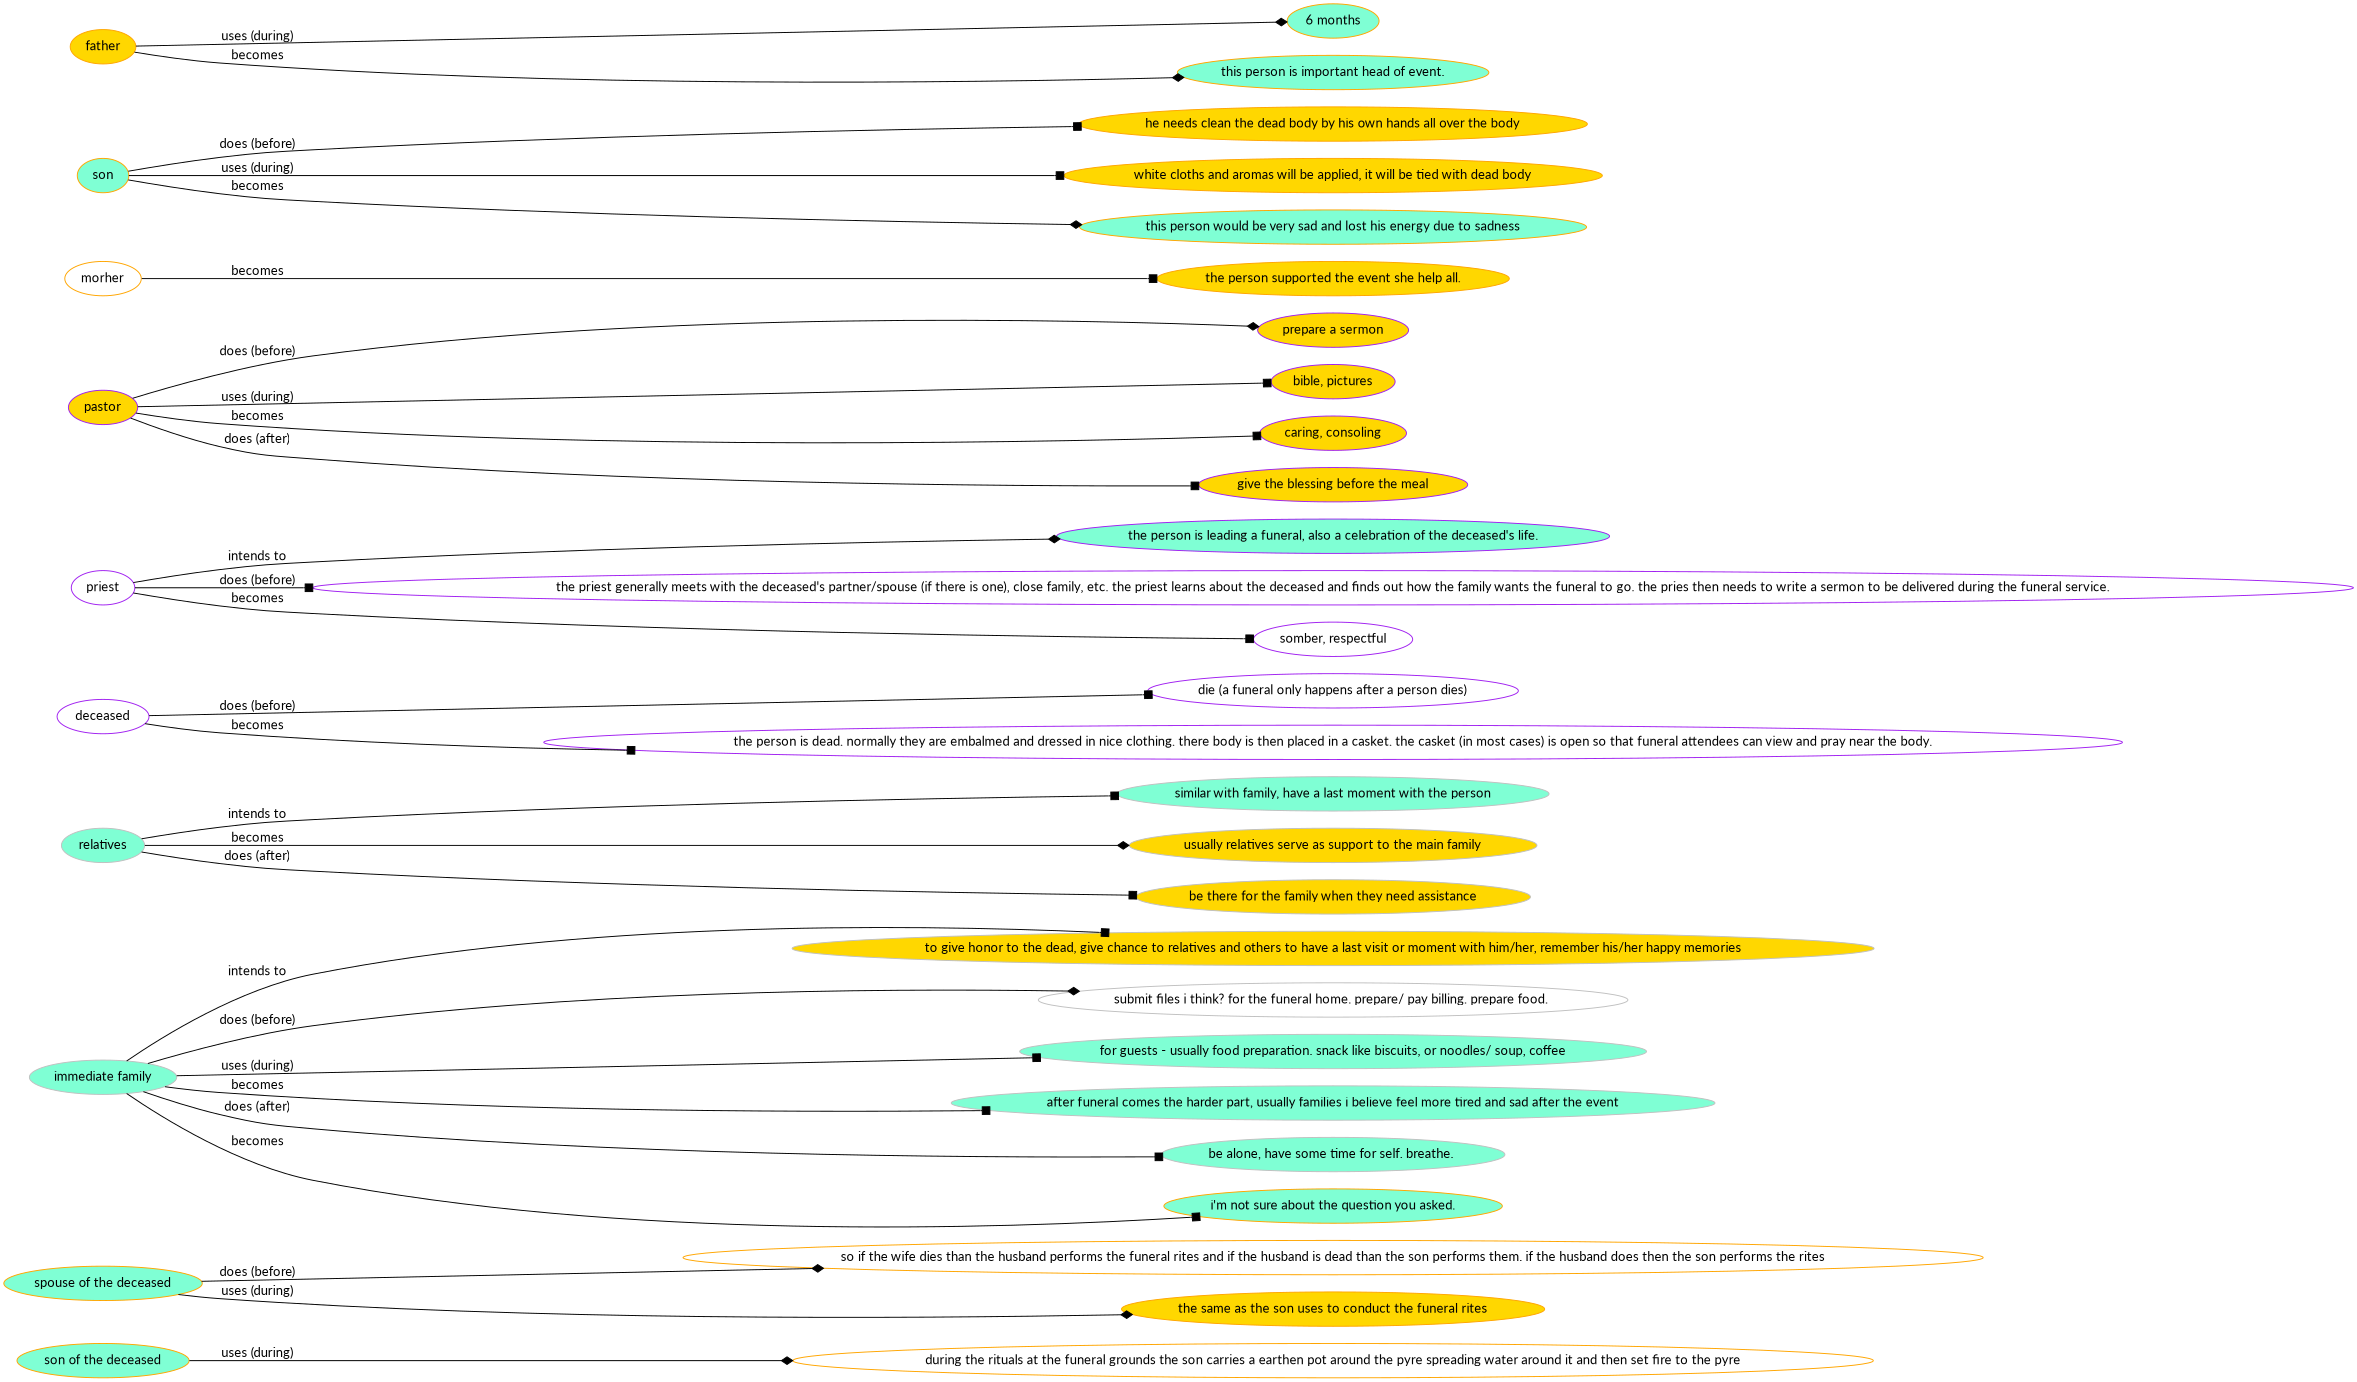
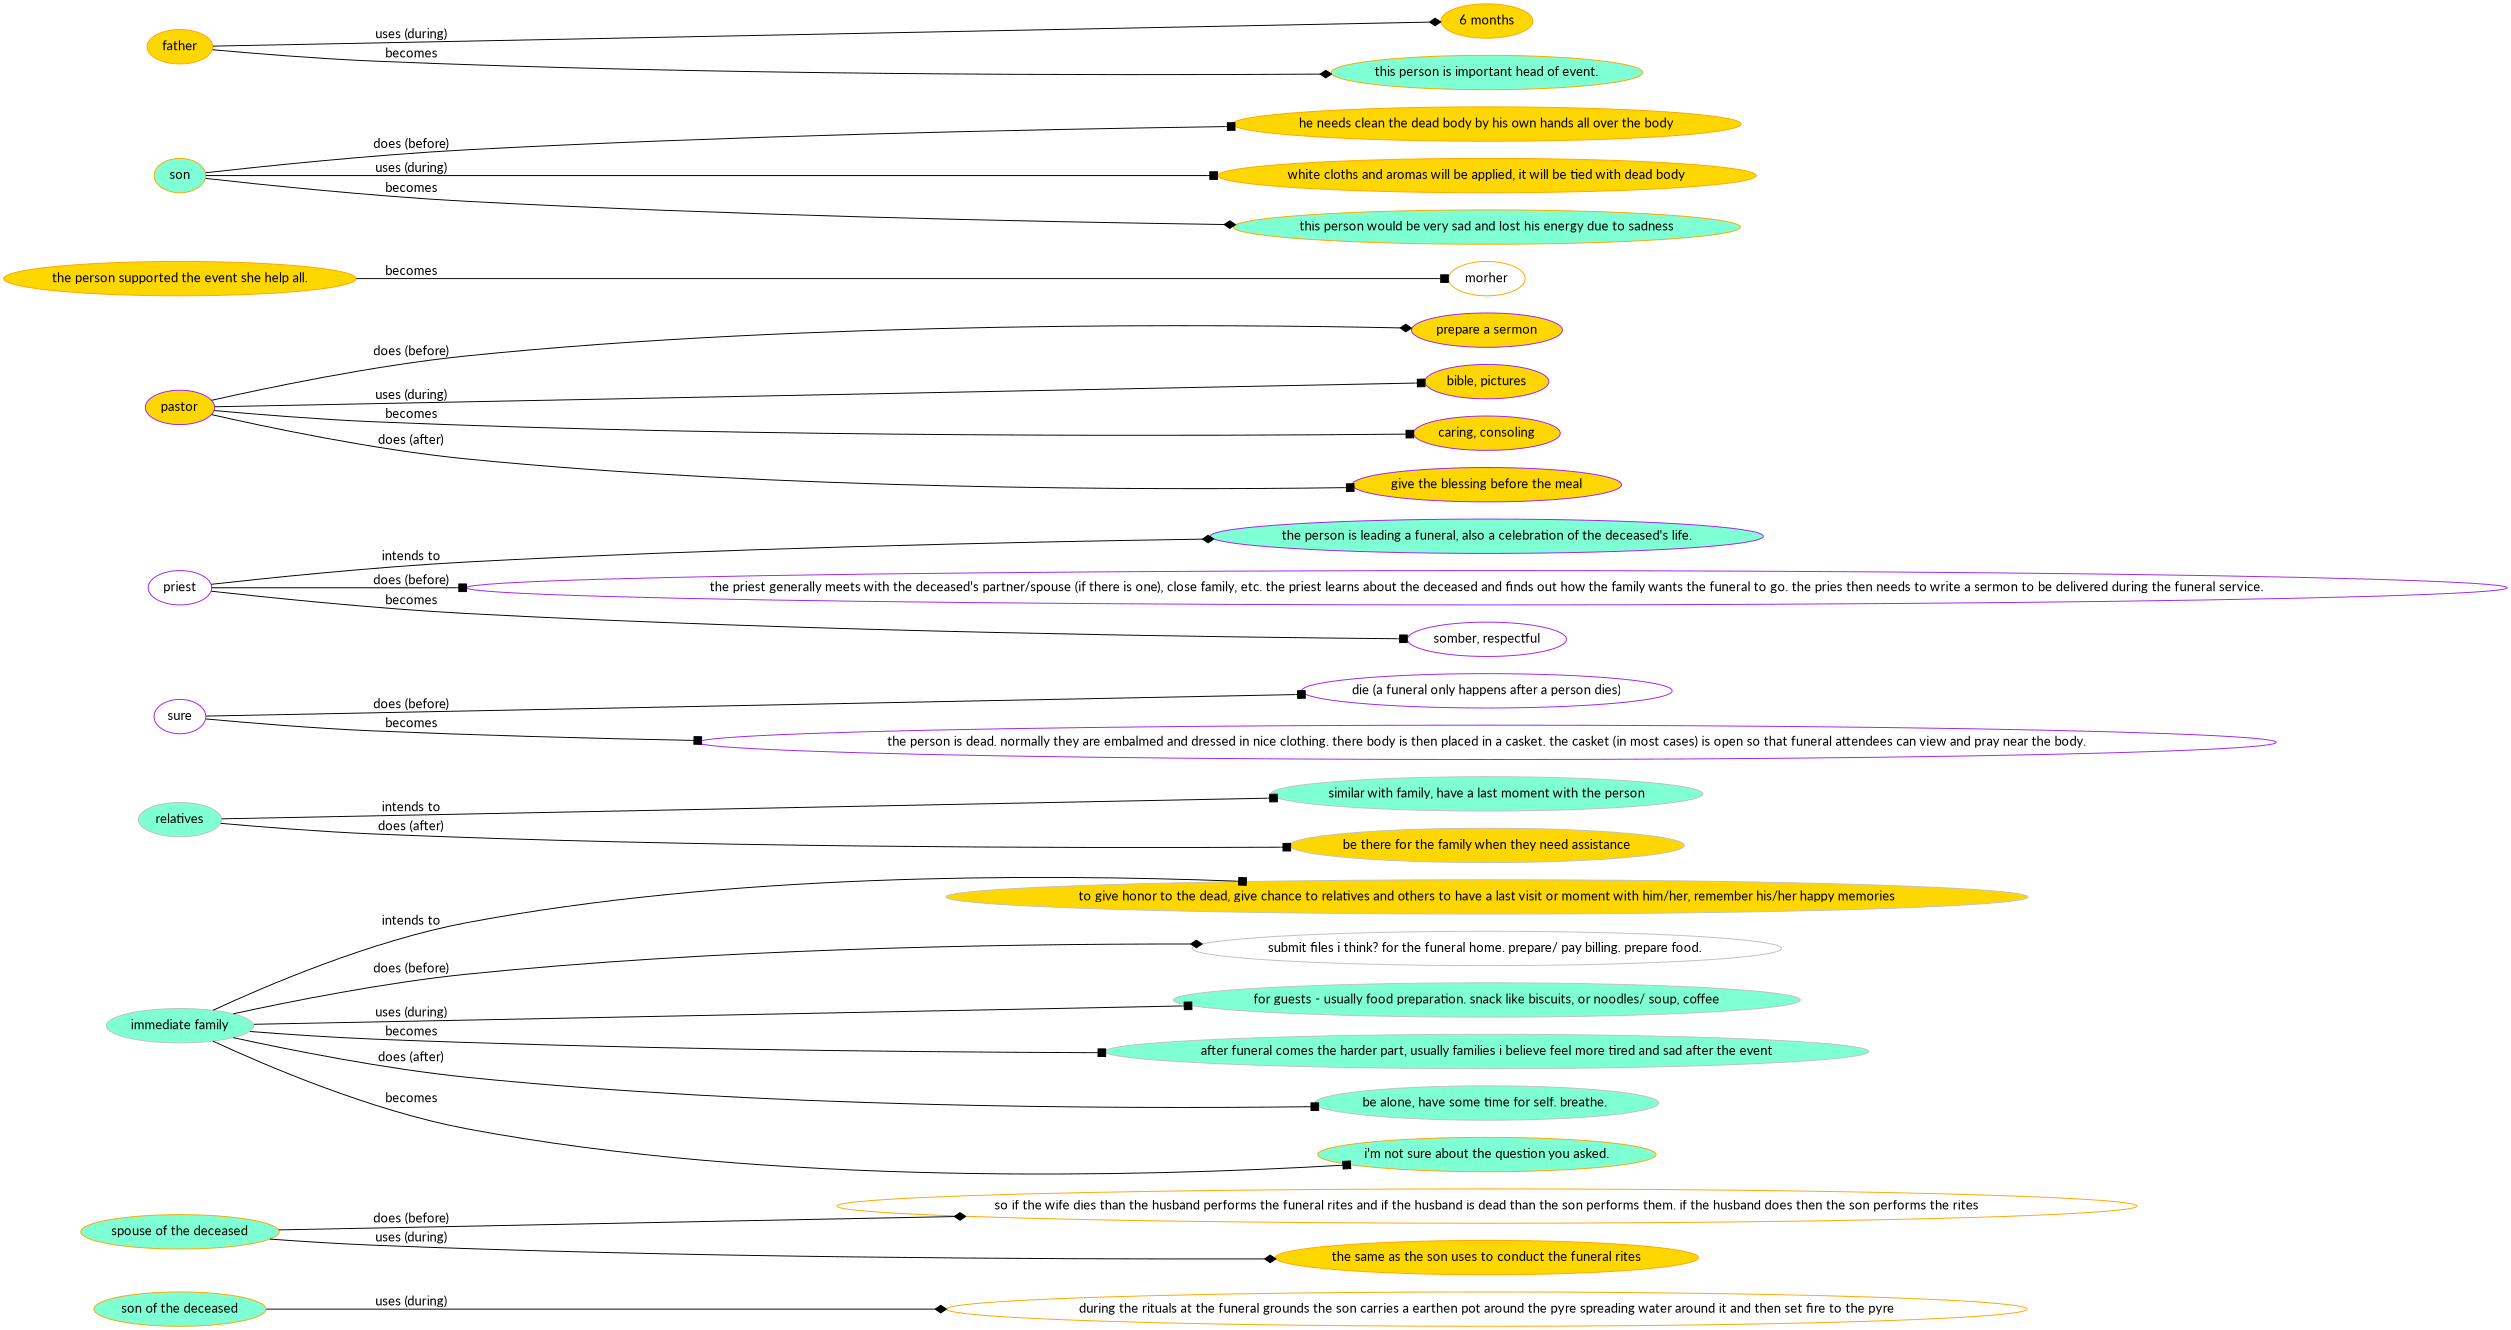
node "6 months": fillcolor aquamarine -> gold
edge "morher" -> "the person supported the event she help all.": reversed
node "deceased": label "deceased" -> "sure"
node "usually relatives serve as support to the main family": removed
